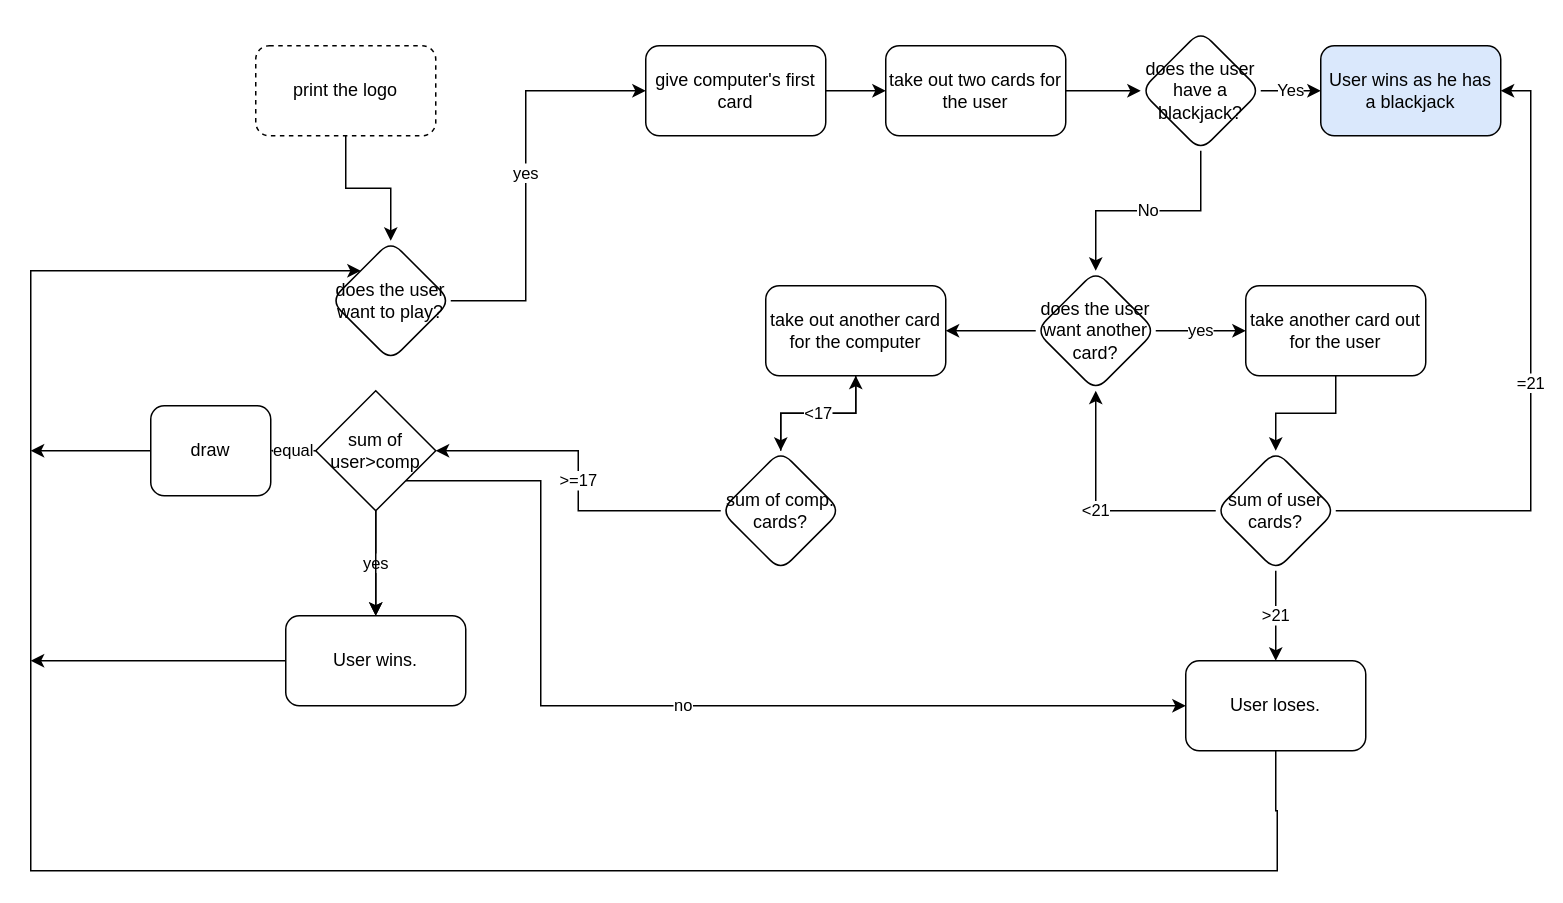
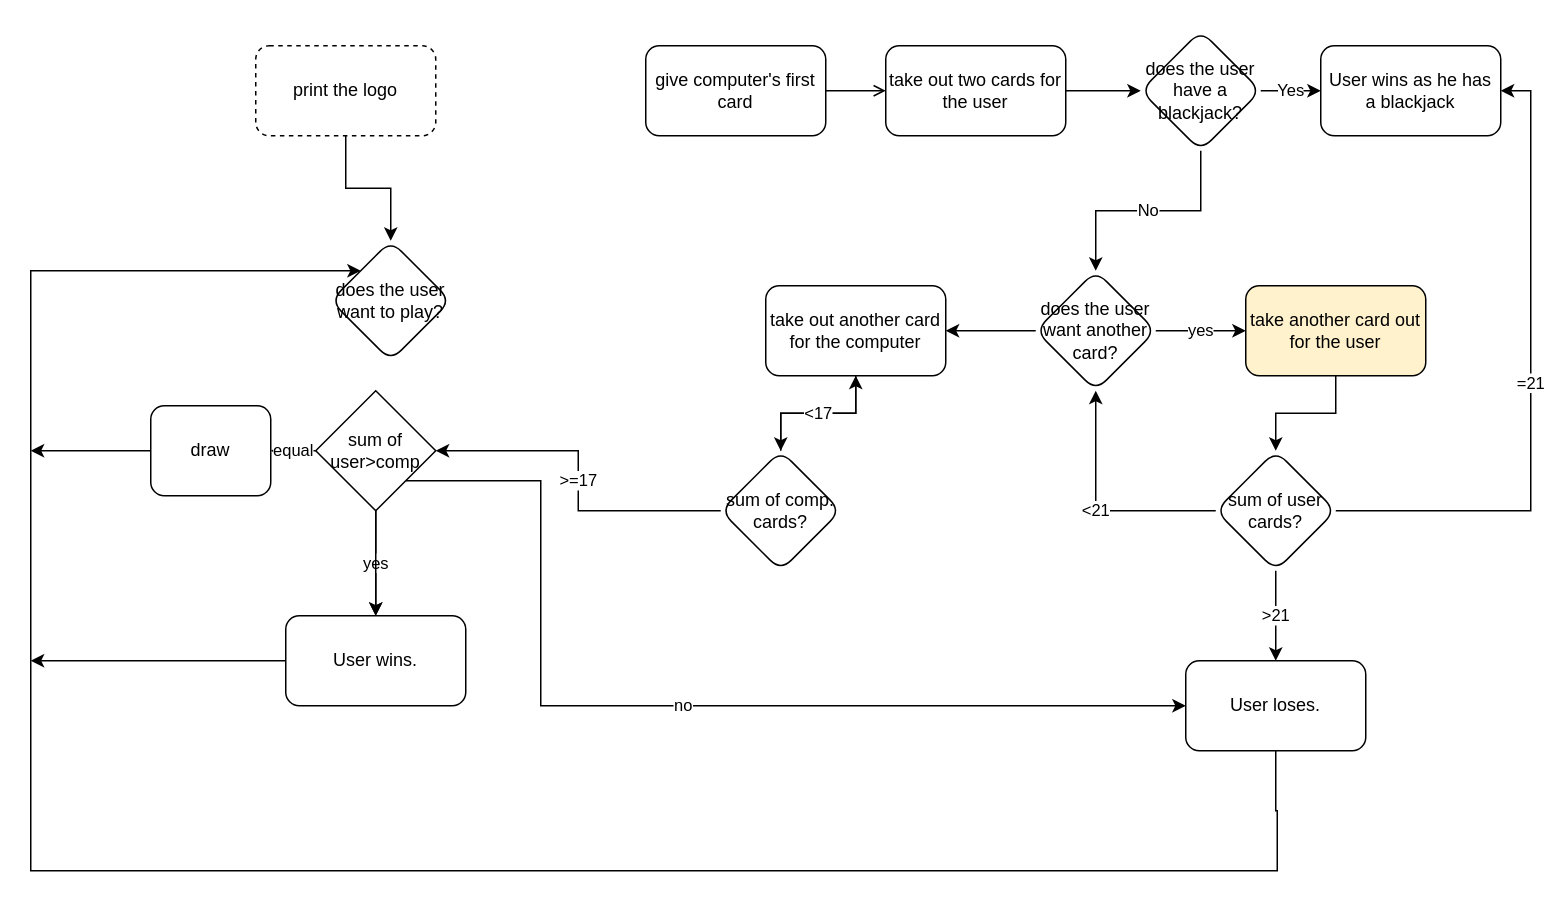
edge "give computer's first card" -> "take out two cards for the user": arrowhead classic -> open
node "User wins as he has a blackjack": fillcolor #dae8fc -> #ffffff
edge "does the user want to play?" -> "give computer's first card": removed, label "yes"
node "take another card out for the user": fillcolor #ffffff -> #fff2cc
